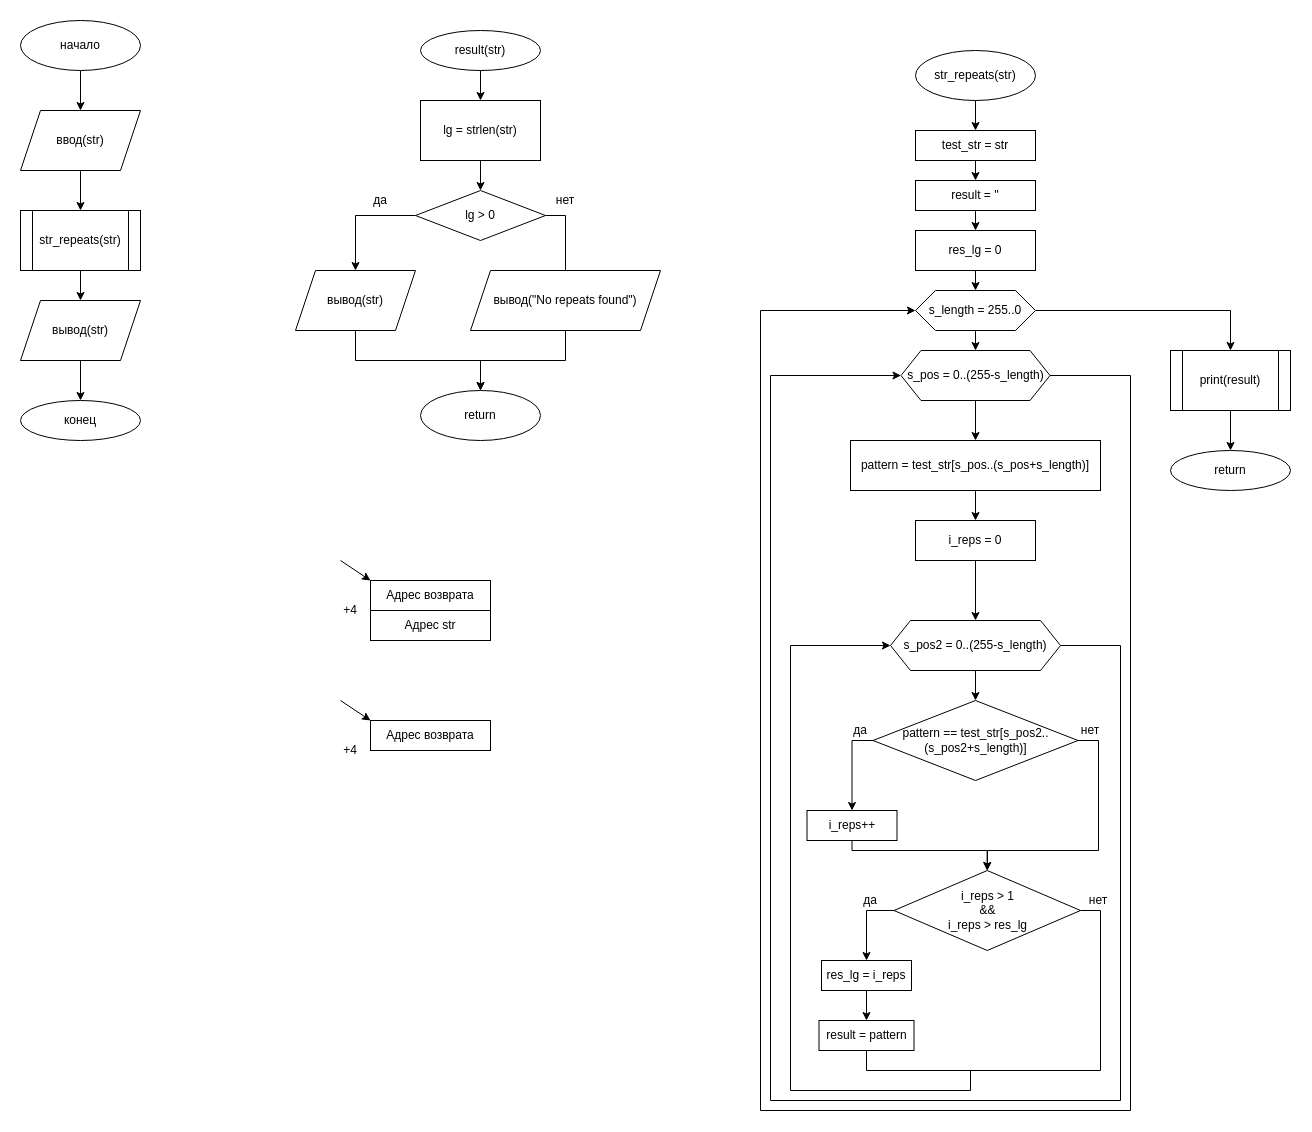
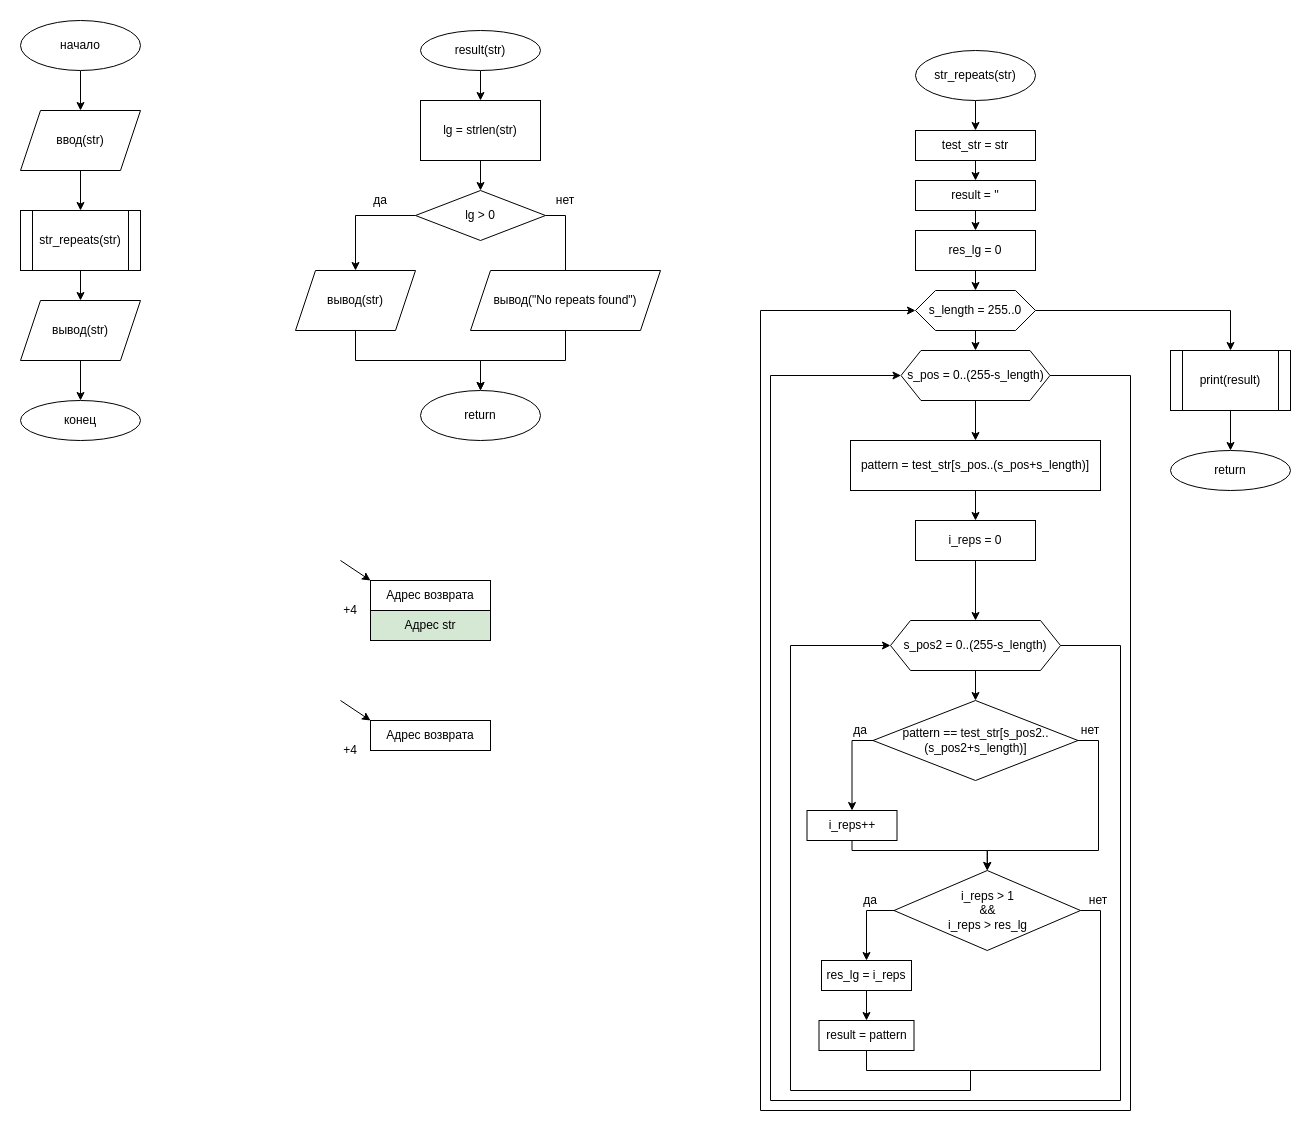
node "Адрес str": fillcolor #ffffff -> #d5e8d4
